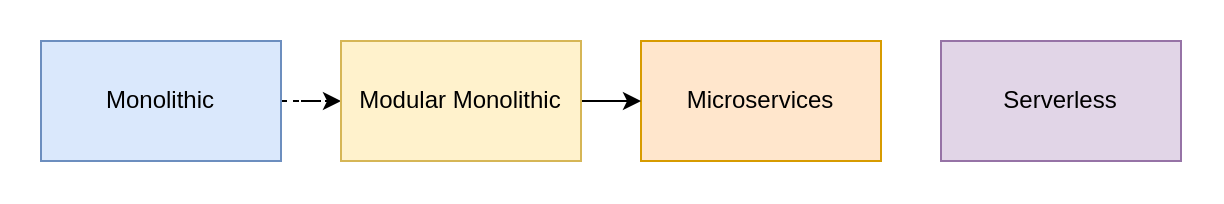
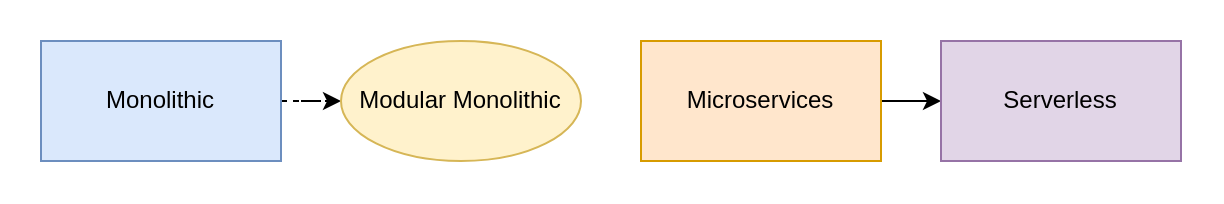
node "Modular Monolithic": shape rectangle -> ellipse
edge "Modular Monolithic" -> "Microservices": removed
edge "Microservices" -> "Serverless": added
